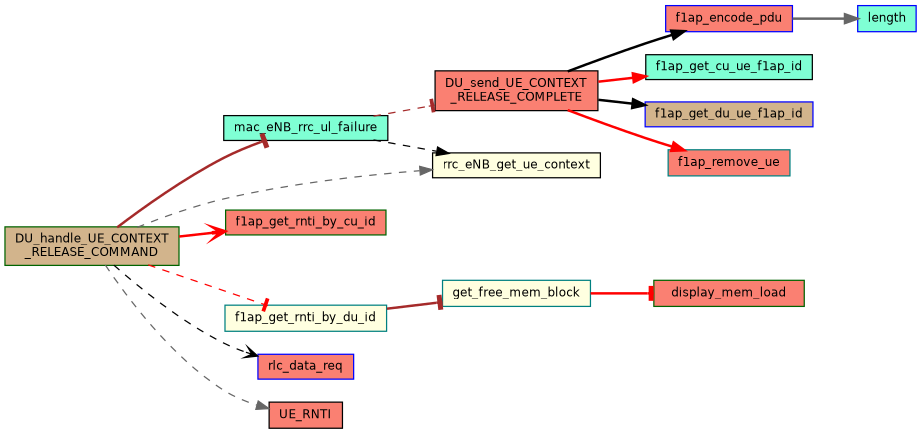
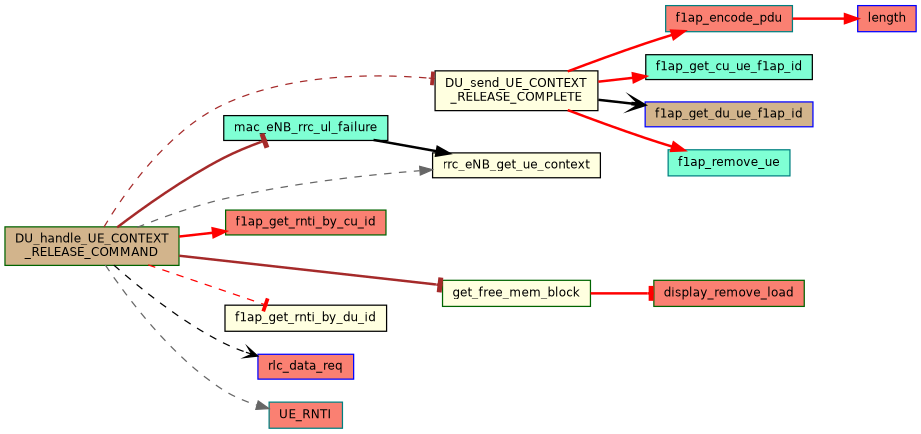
node "f1ap_encode_pdu": color blue -> teal
edge "f1ap_encode_pdu" -> "length": color gray40 -> red
node "length": fillcolor aquamarine -> salmon
edge "DU_send_UE_CONTEXT _RELEASE_COMPLETE" -> "f1ap_encode_pdu": color black -> red
node "DU_send_UE_CONTEXT _RELEASE_COMPLETE": fillcolor salmon -> lightyellow
edge "DU_send_UE_CONTEXT _RELEASE_COMPLETE" -> "f1ap_get_du_ue_f1ap_id": arrowhead normal -> vee
edge "mac_eNB_rrc_ul_failure" -> "DU_send_UE_CONTEXT _RELEASE_COMPLETE": now "DU_handle_UE_CONTEXT _RELEASE_COMMAND" -> "DU_send_UE_CONTEXT _RELEASE_COMPLETE"
edge "mac_eNB_rrc_ul_failure" -> "rrc_eNB_get_ue_context": style dashed -> bold
node "f1ap_remove_ue": fillcolor salmon -> aquamarine
edge "DU_handle_UE_CONTEXT _RELEASE_COMMAND" -> "f1ap_get_rnti_by_cu_id": arrowhead vee -> normal
node "get_free_mem_block": color teal -> darkgreen
node "display_mem_load": label "display_mem_load" -> "display_remove_load"
edge "f1ap_get_rnti_by_du_id" -> "get_free_mem_block": now "DU_handle_UE_CONTEXT _RELEASE_COMMAND" -> "get_free_mem_block"
node "f1ap_get_rnti_by_du_id": color teal -> black
node "UE_RNTI": color black -> teal
